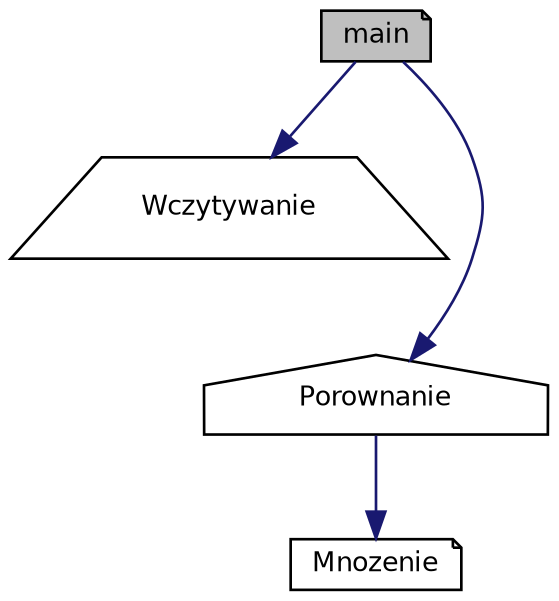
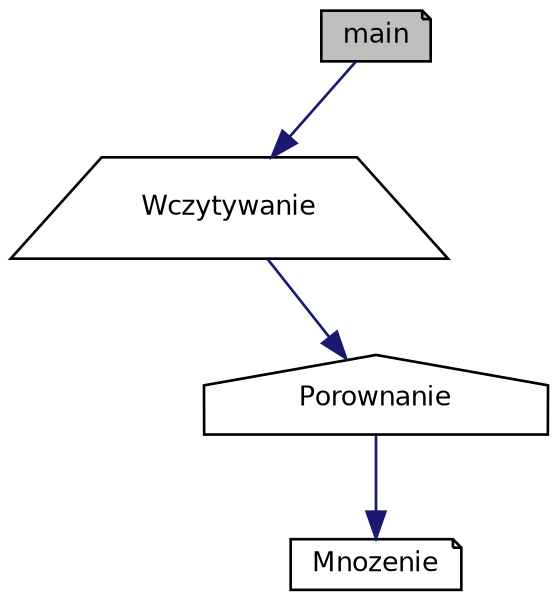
edge "main" -> "Porownanie": now "Wczytywanie" -> "Porownanie"
